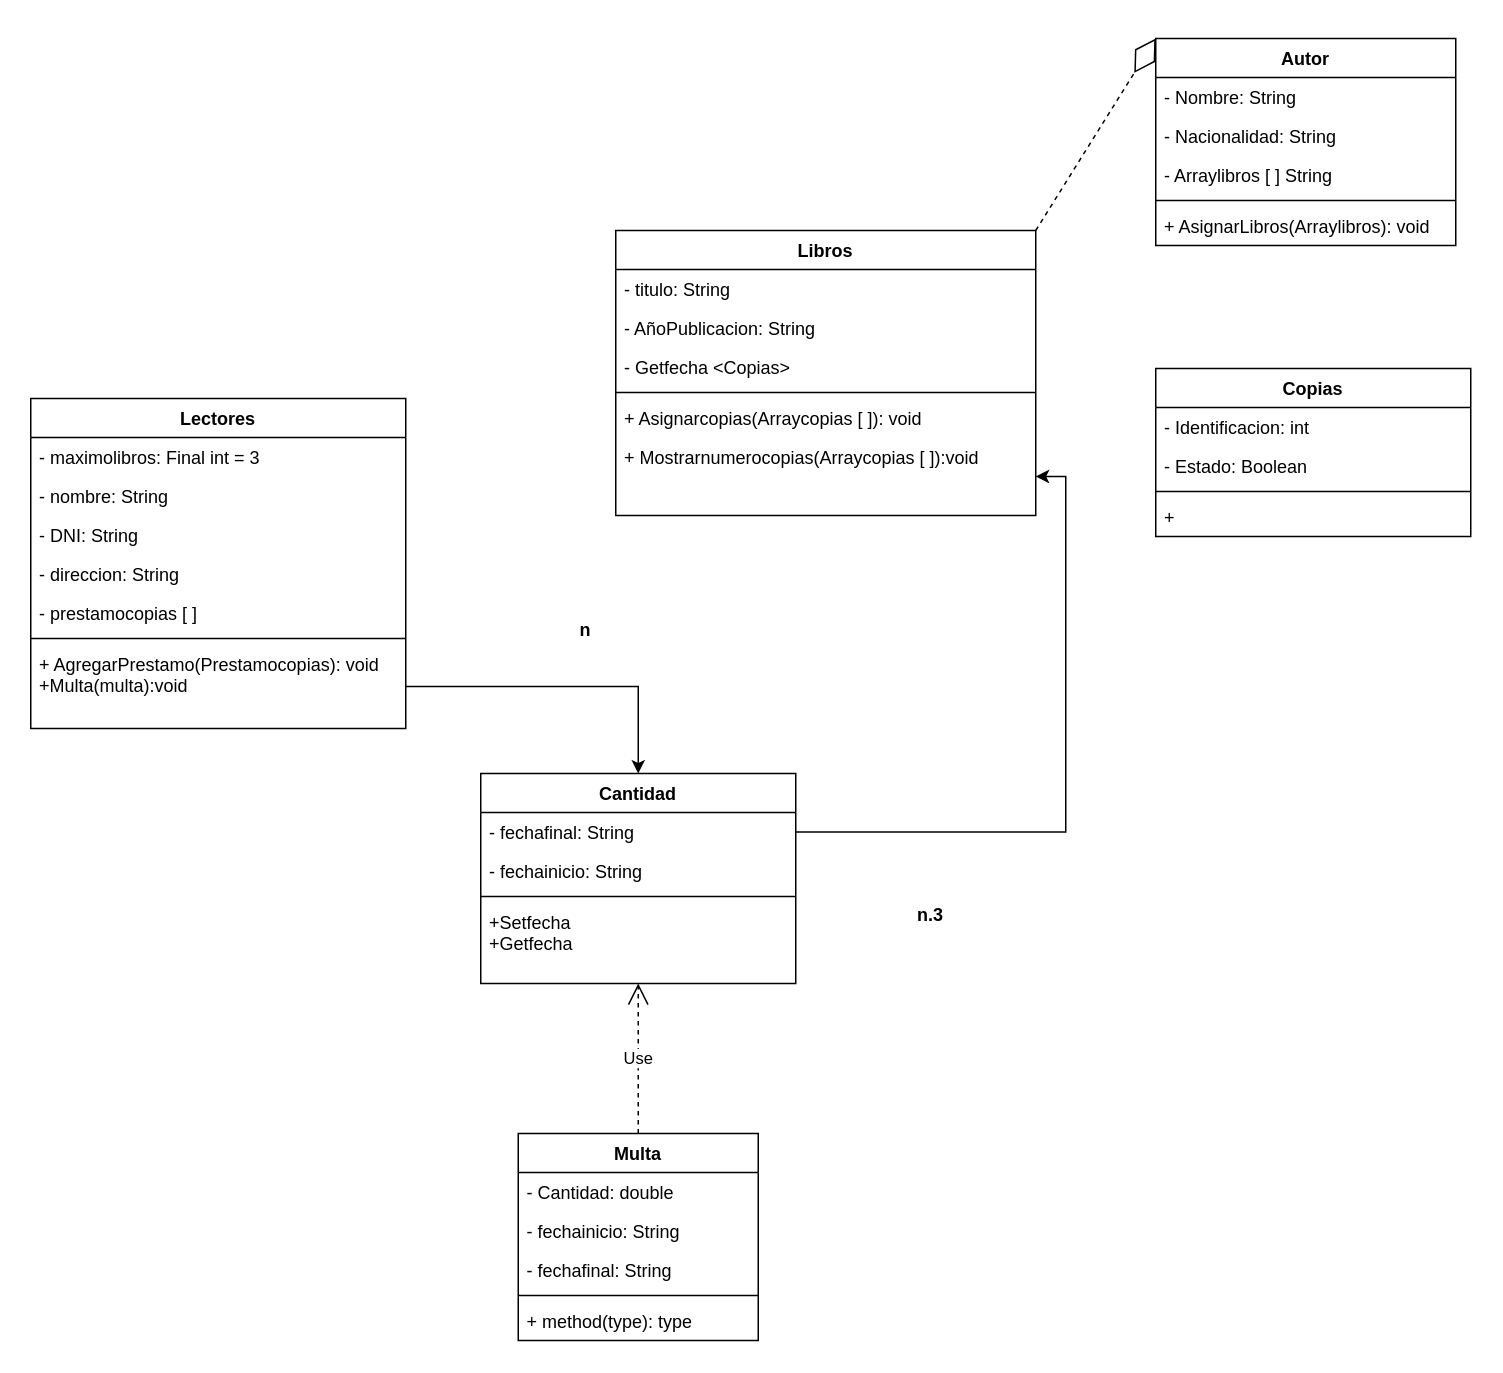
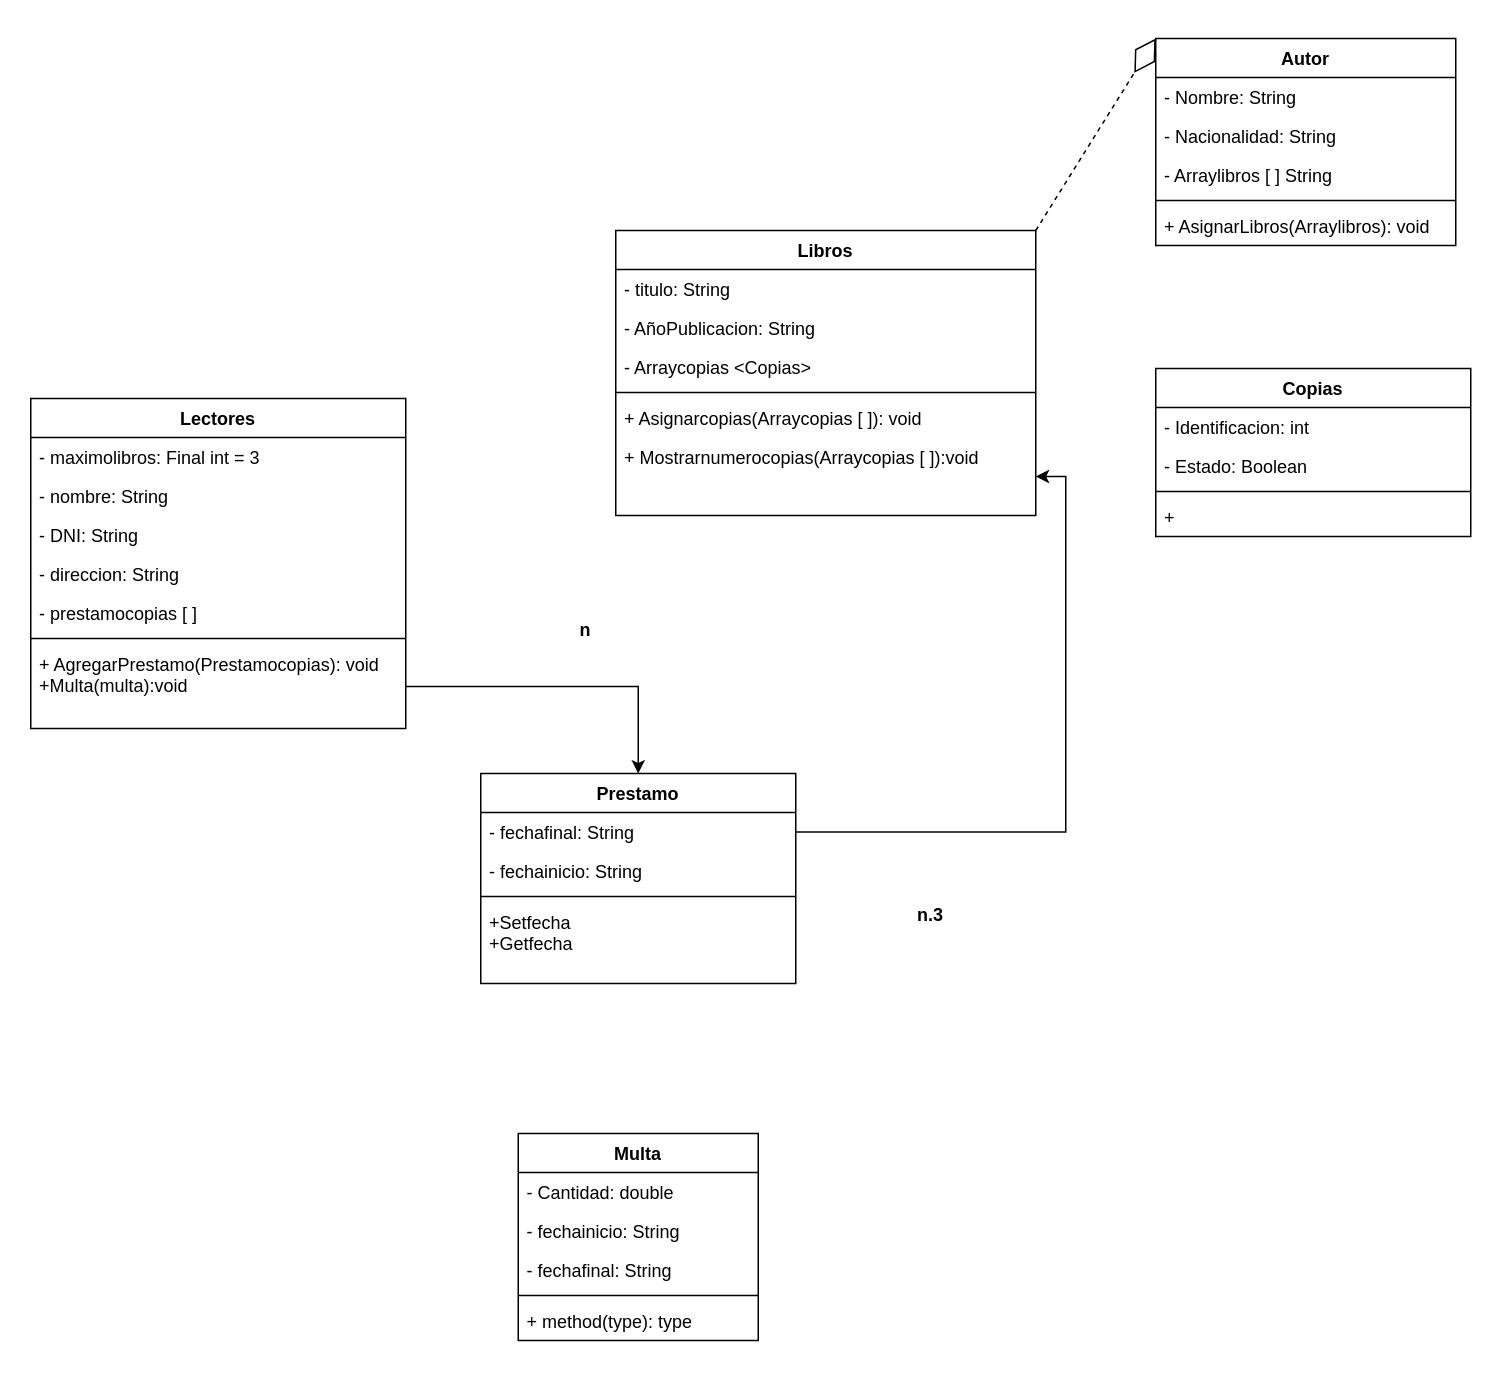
node "- Getfecha <Copias>": label "- Getfecha <Copias>" -> "- Arraycopias <Copias>"
node "Cantidad": label "Cantidad" -> "Prestamo"
edge "Multa" -> "+Setfecha +Getfecha": removed, label "Use"
